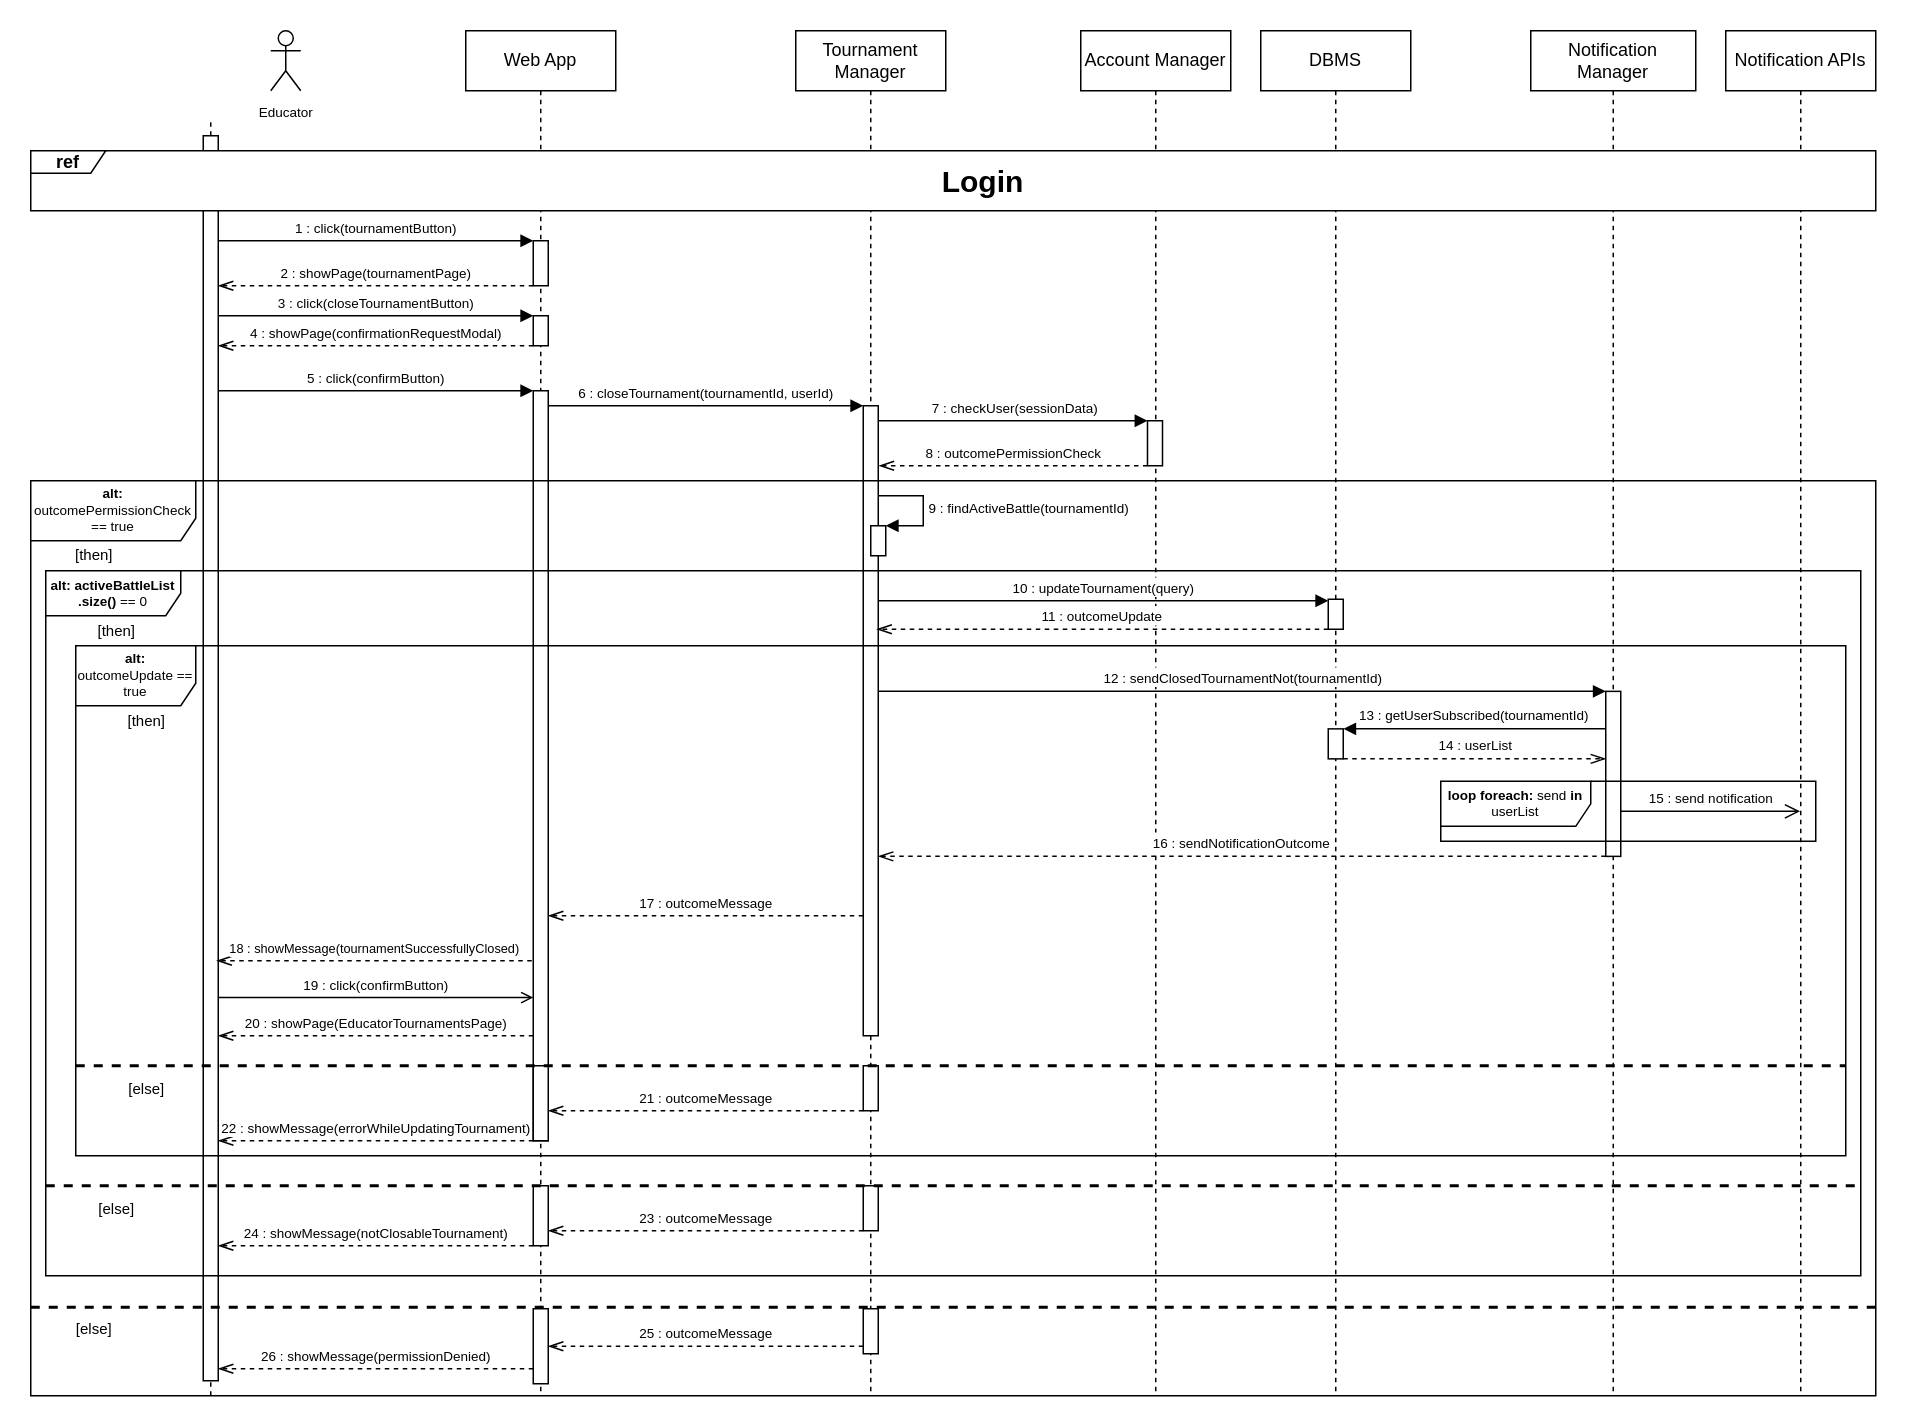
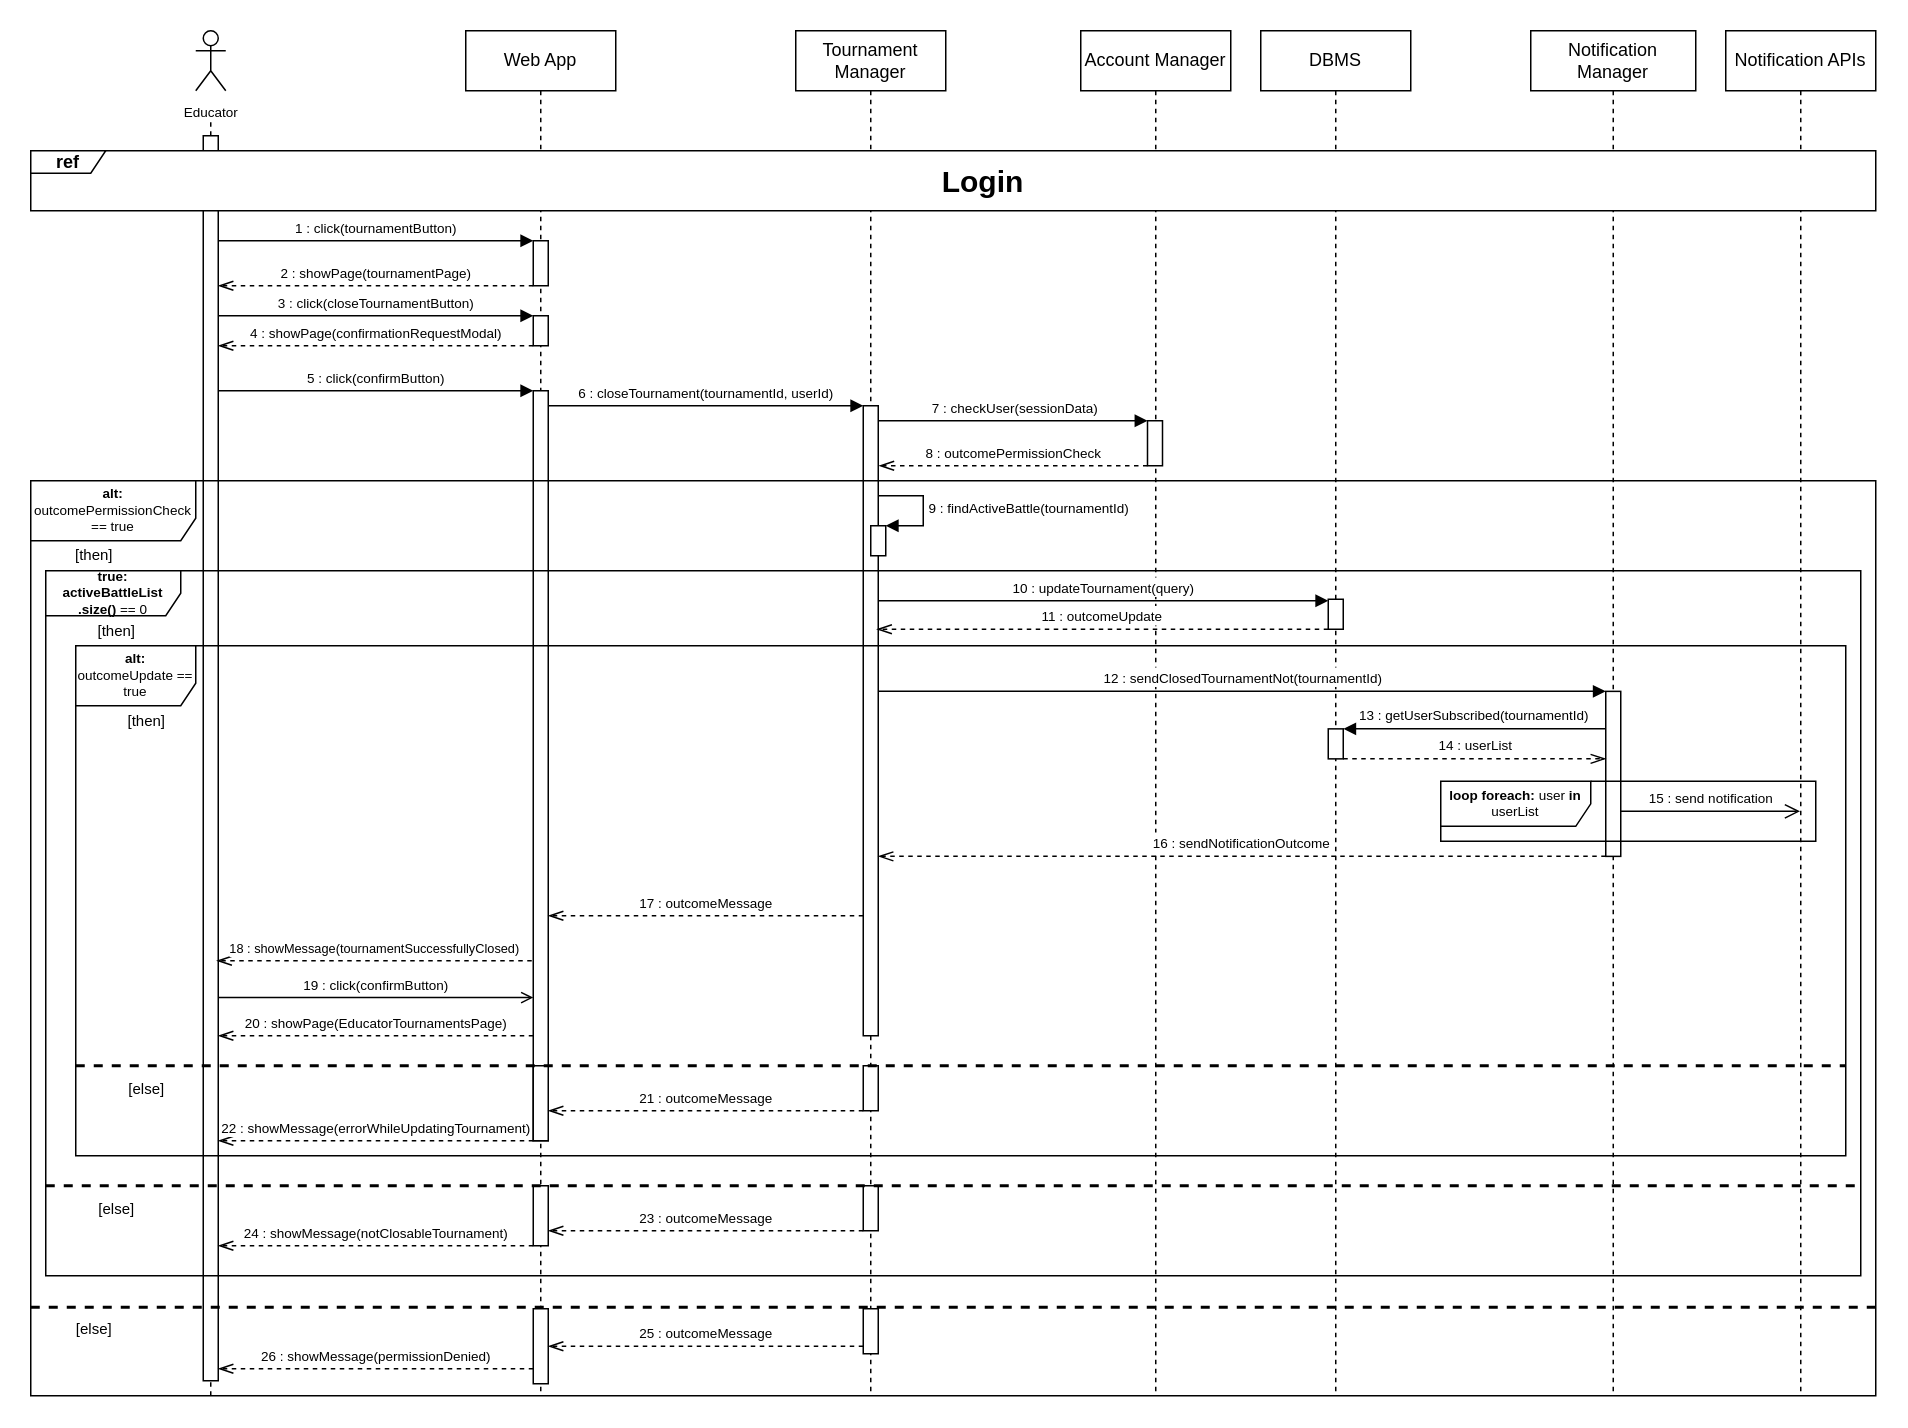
node "Educator": moved (286, 61) -> (211, 61)
node "alt: activeBattleList .size() == 0": label "alt: activeBattleList .size() == 0" -> "true: activeBattleList .size() == 0"
node "loop foreach: send in userList": label "loop foreach: send in userList" -> "loop foreach: user in userList"
